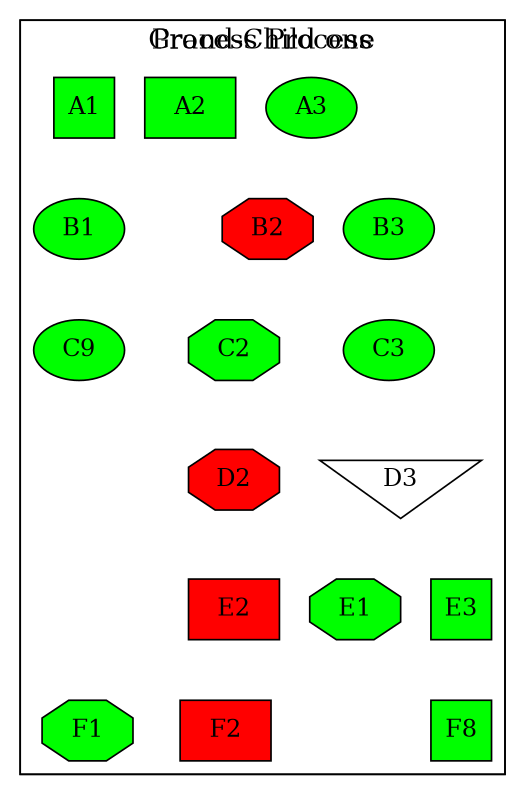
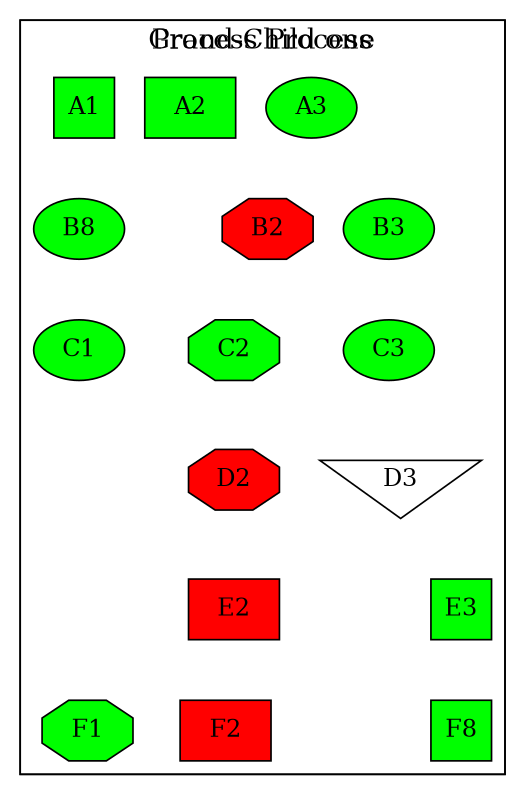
node "B1": label "B1" -> "B8"
node "C9": label "C9" -> "C1"
node "E1": removed
